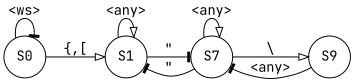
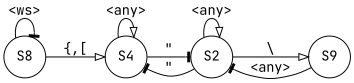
node "S0": label "S0" -> "S8"
node "S1": label "S1" -> "S4"
node "S7": label "S7" -> "S2"
